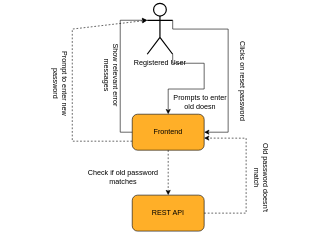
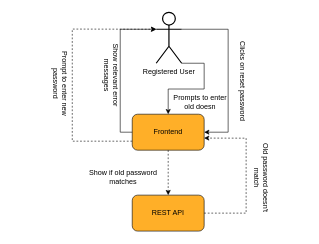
node "Registered User": moved (160, 29) -> (169, 38)
node "Check if old password matches": label "Check if old password matches" -> "Show if old password matches"
